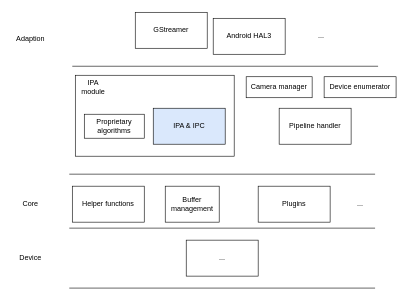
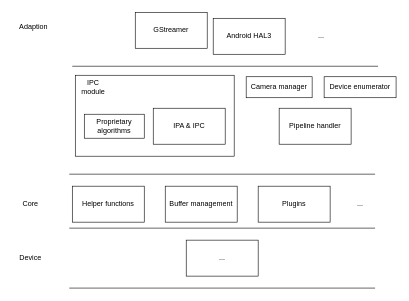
node "Adaption": moved (30, 39) -> (33, 27)
node "IPA module": label "IPA module" -> "IPC module"
node "IPA & IPC": fillcolor #dae8fc -> #ffffff
node "Buffer management": size 54x36 -> 72x36
